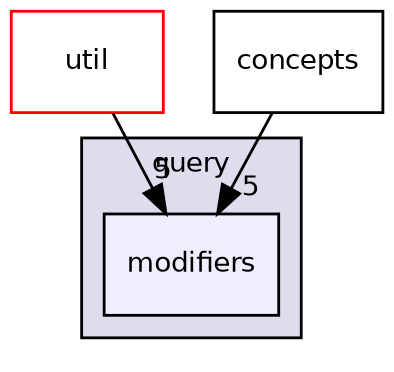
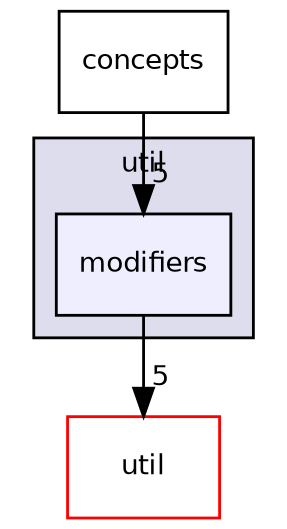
edge "util" -> "modifiers": reversed
cluster "query": label "query" -> "util"
